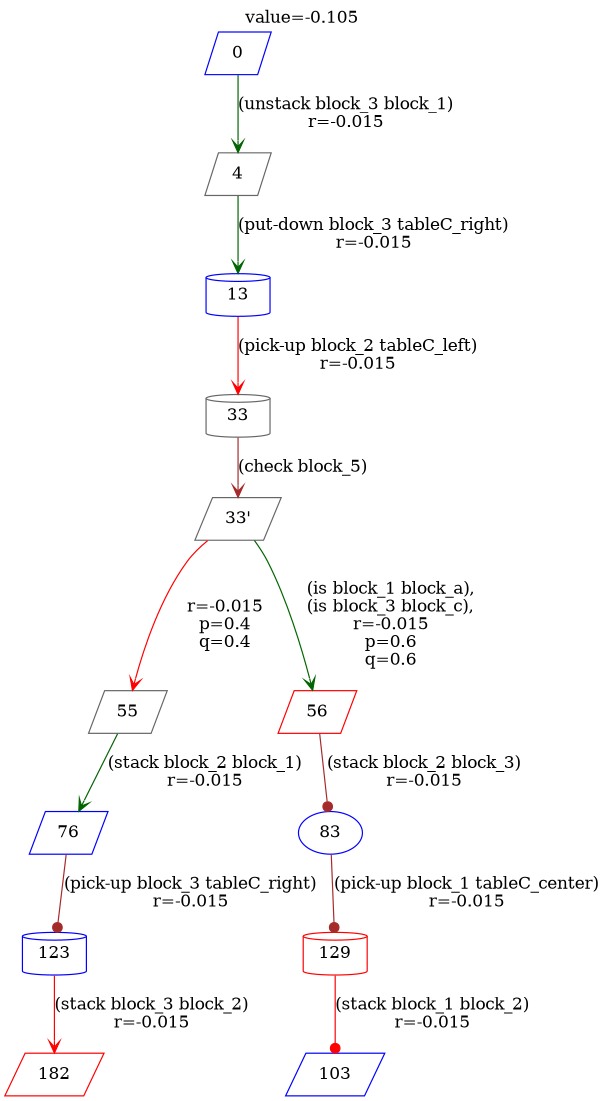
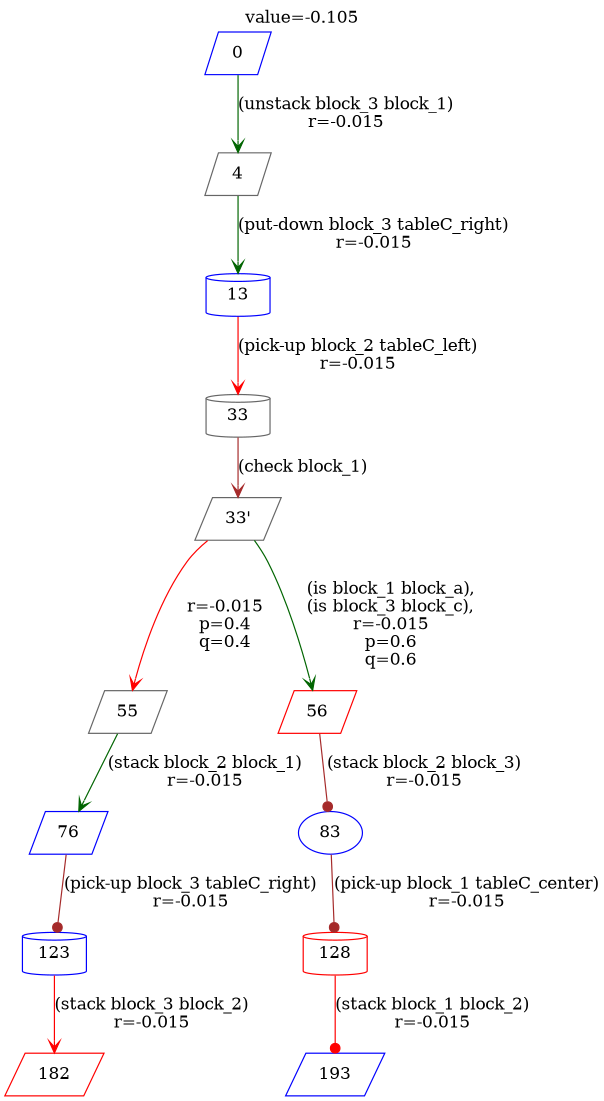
edge "33" -> "33'": label "(check block_5)" -> "(check block_1)"
node "129": label "129" -> "128"
node "103": label "103" -> "193"
